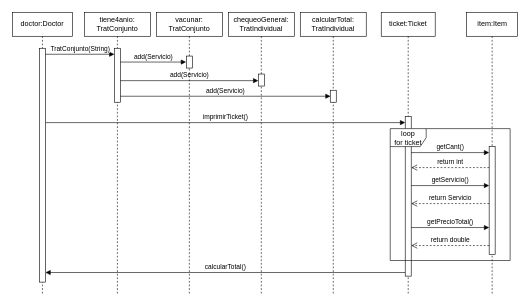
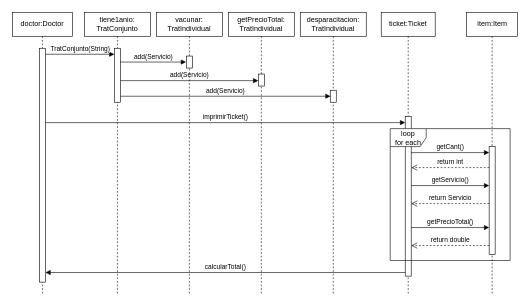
node "tiene4anio: TratConjunto": label "tiene4anio: TratConjunto" -> "tiene1anio: TratConjunto"
node "vacunar: TratConjunto": label "vacunar: TratConjunto" -> "vacunar: TratIndividual"
node "chequeoGeneral: TratIndividual": label "chequeoGeneral: TratIndividual" -> "getPrecioTotal: TratIndividual"
node "calcularTotal: TratIndividual": label "calcularTotal: TratIndividual" -> "desparacitacion: TratIndividual"
node "loop for ticket": label "loop for ticket" -> "loop for each"
